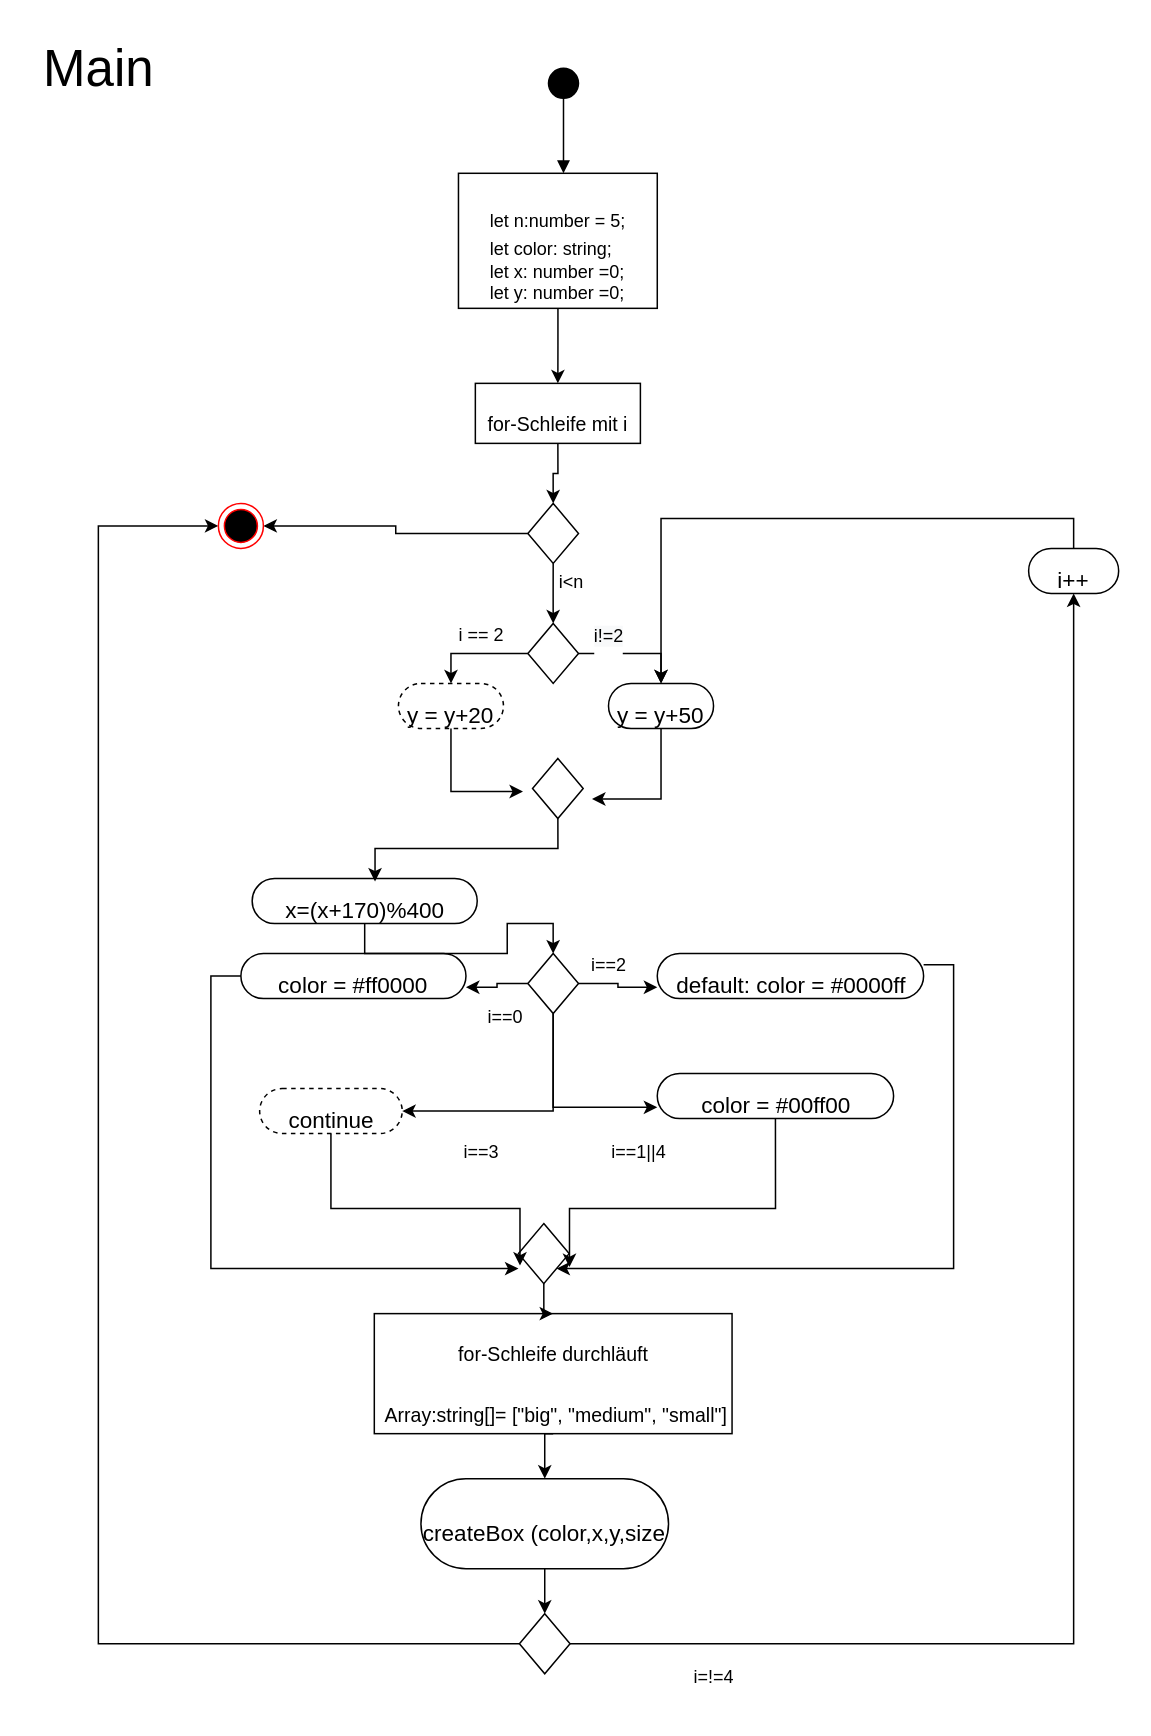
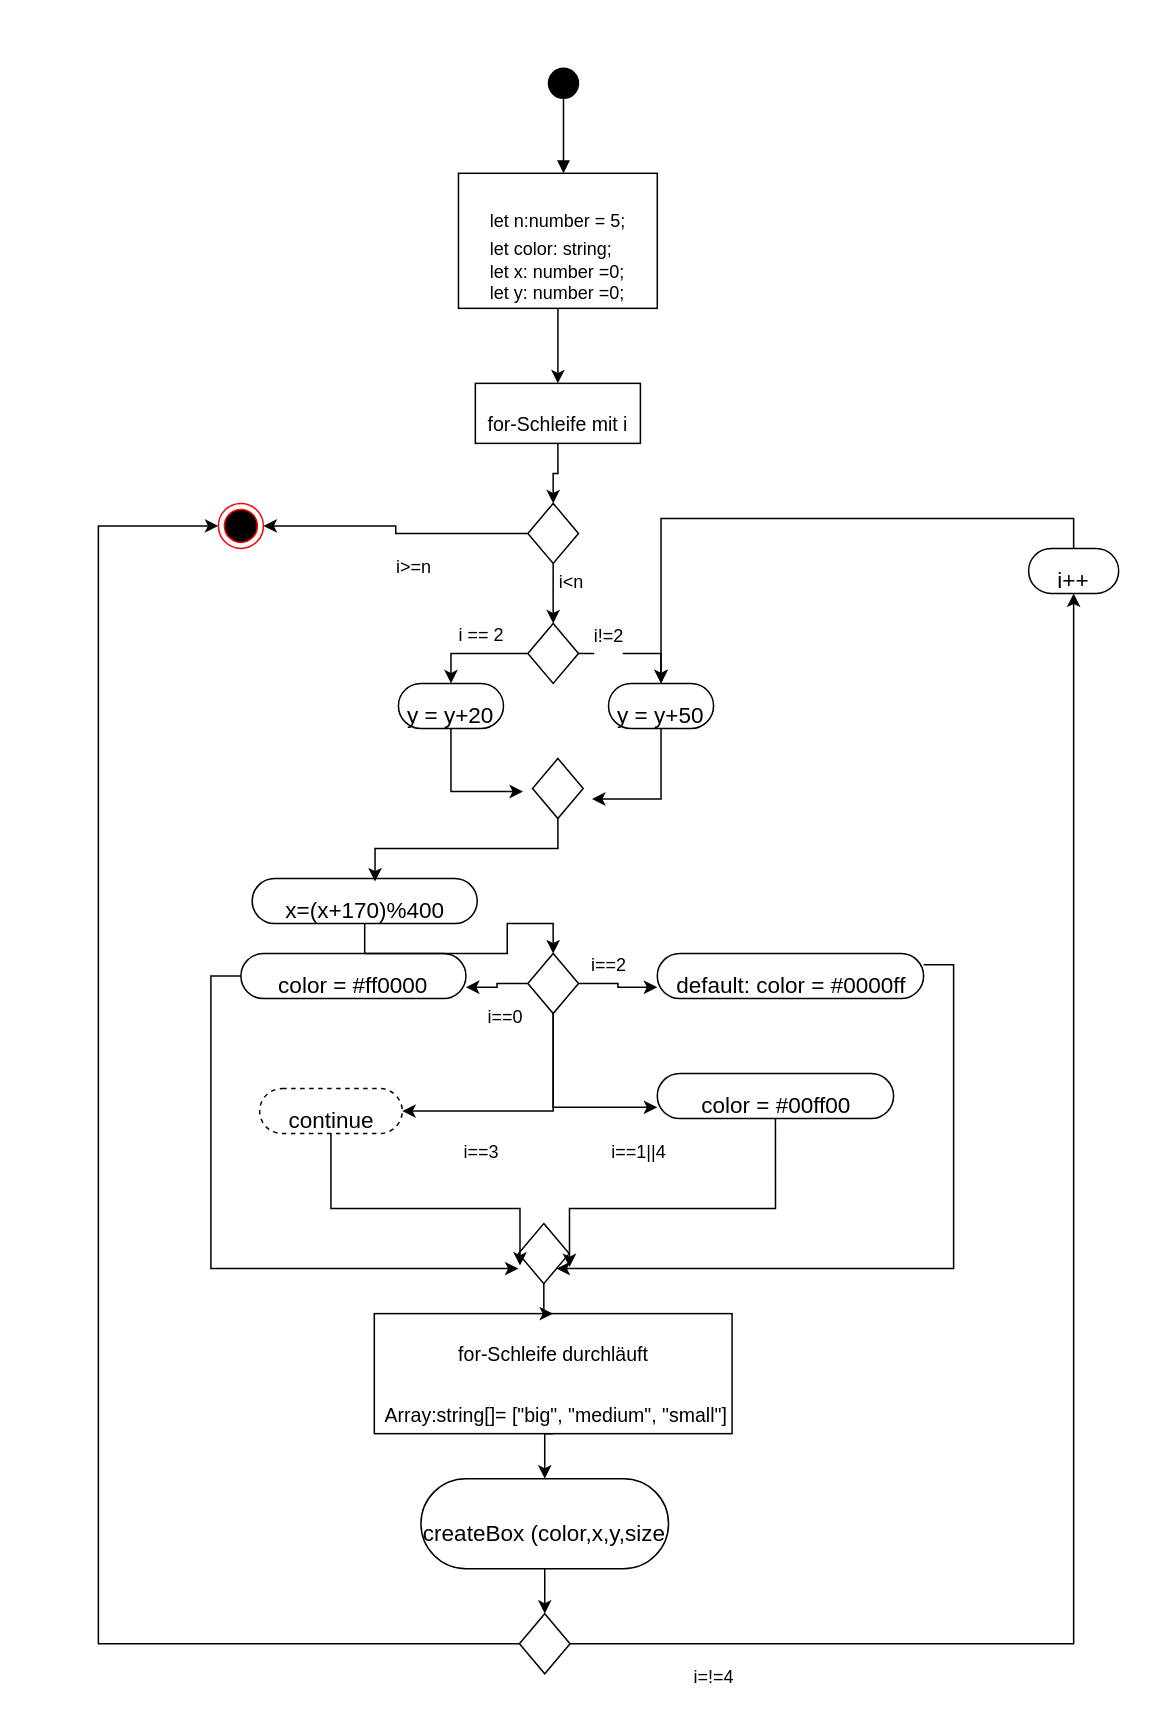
node "Main": removed
node "i>=n": added
node "y = y+20": style dashed -> solid
